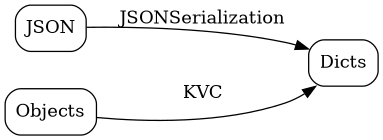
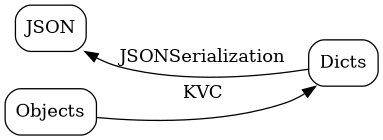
edge "JSON" -> "Dicts": reversed
